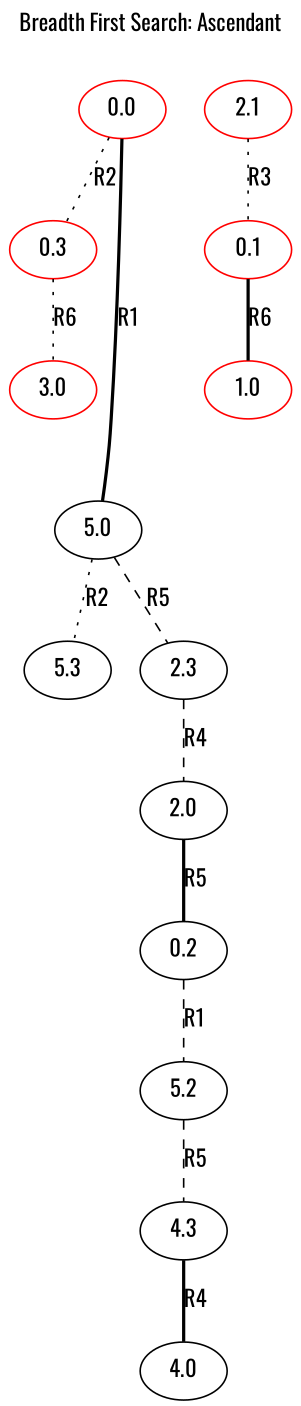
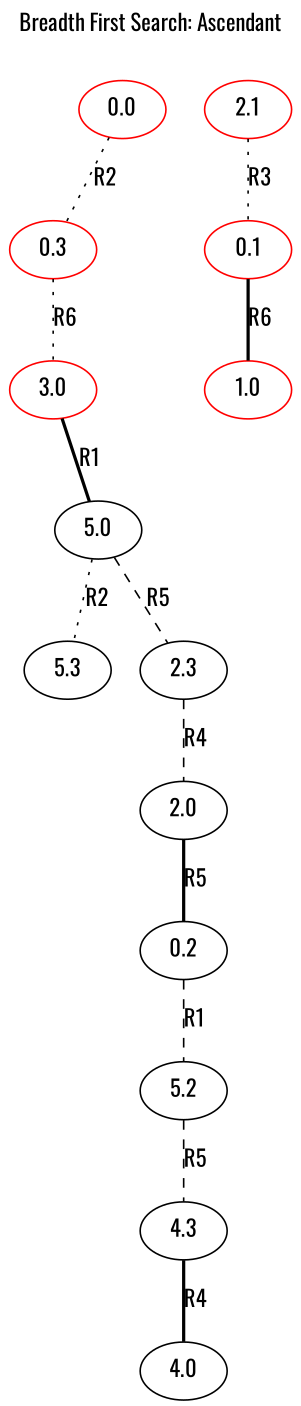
edge "0.0" -- "5.0": now "3.0" -- "5.0"
